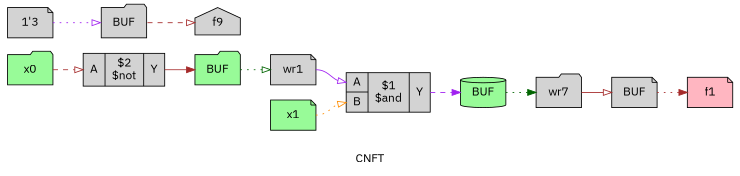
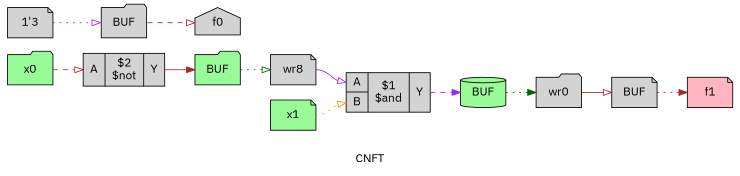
node "f9": label "f9" -> "f0"
node "wr1": label "wr1" -> "wr8"
node "wr7": label "wr7" -> "wr0"
